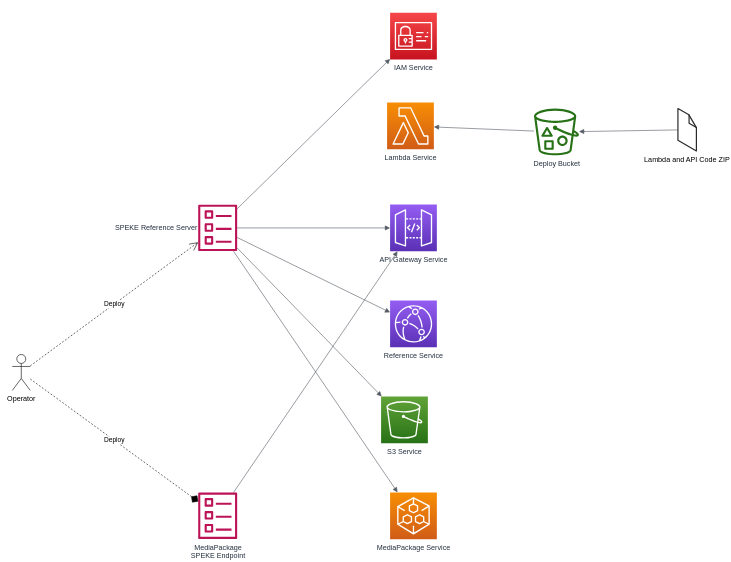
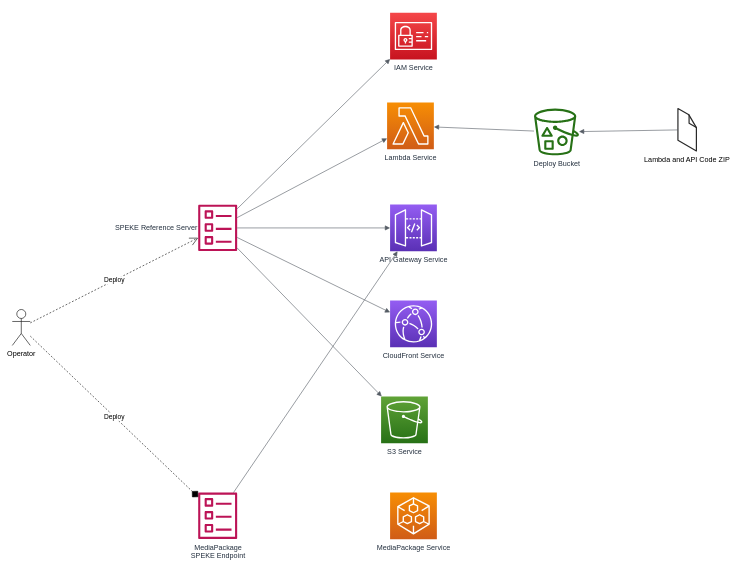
node "Reference Service": label "Reference Service" -> "CloudFront Service"
edge "SPEKE Reference Server" -> "MediaPackage Service": now "SPEKE Reference Server" -> "Lambda Service"
node "Operator": moved (21, 372) -> (21, 327)
